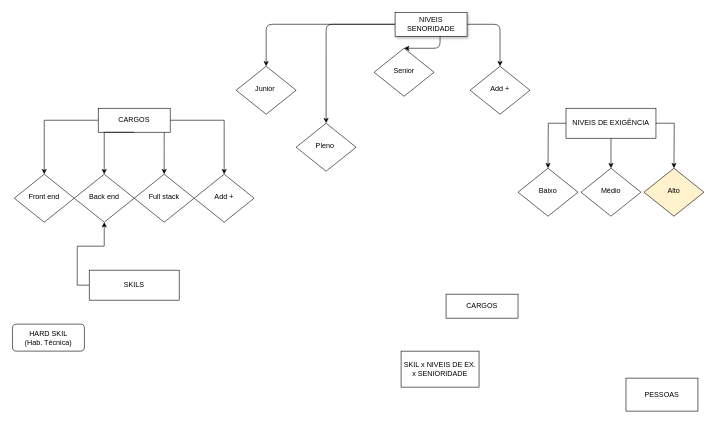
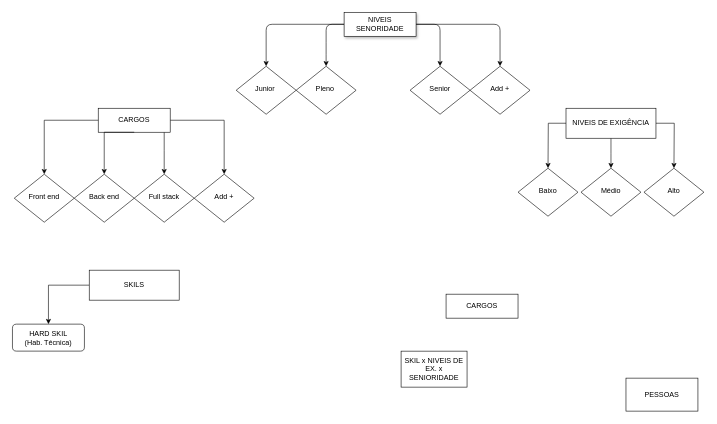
node "NIVEIS SENORIDADE": moved (431, 24) -> (380, 24)
node "Senior": moved (404, 72) -> (440, 90)
node "Pleno": moved (326, 147) -> (326, 90)
node "Alto": fillcolor #fff2cc -> #ffffff
edge "SKILS" -> "Back end": now "SKILS" -> "HARD SKIL (Hab. Técnica)"
node "SKIL x NIVEIS DE EX. x SENIORIDADE": size 78x36 -> 66x36
